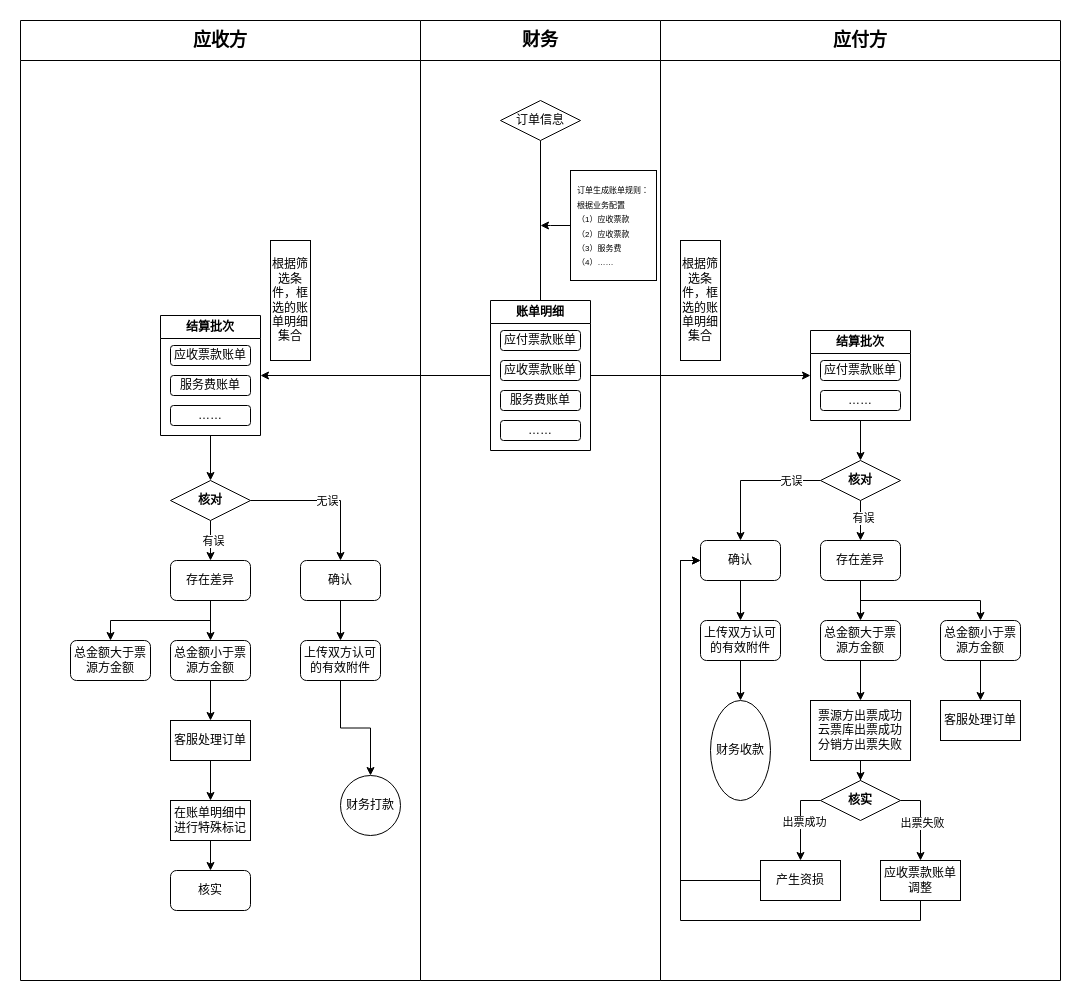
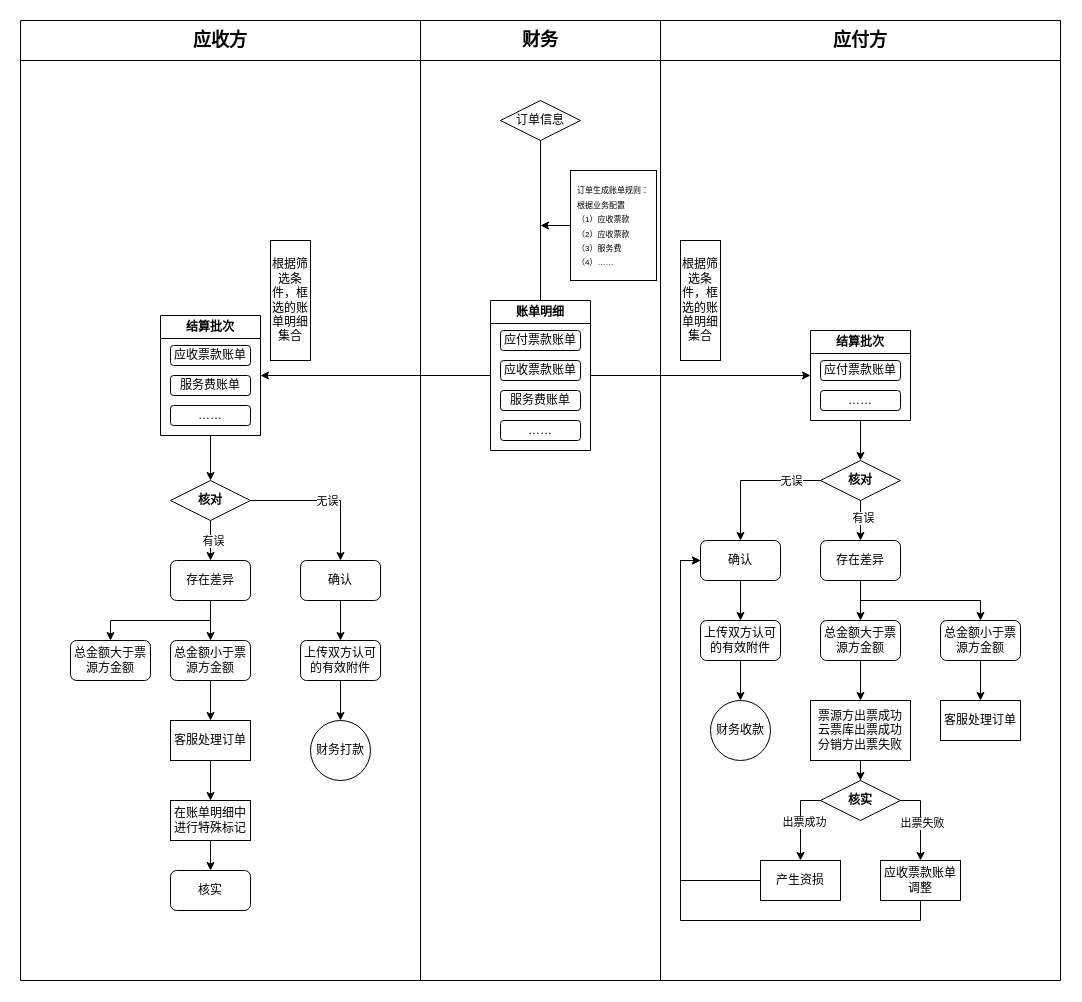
node "财务收款": size 60x100 -> 60x60
node "财务打款": moved (371, 806) -> (341, 751)
